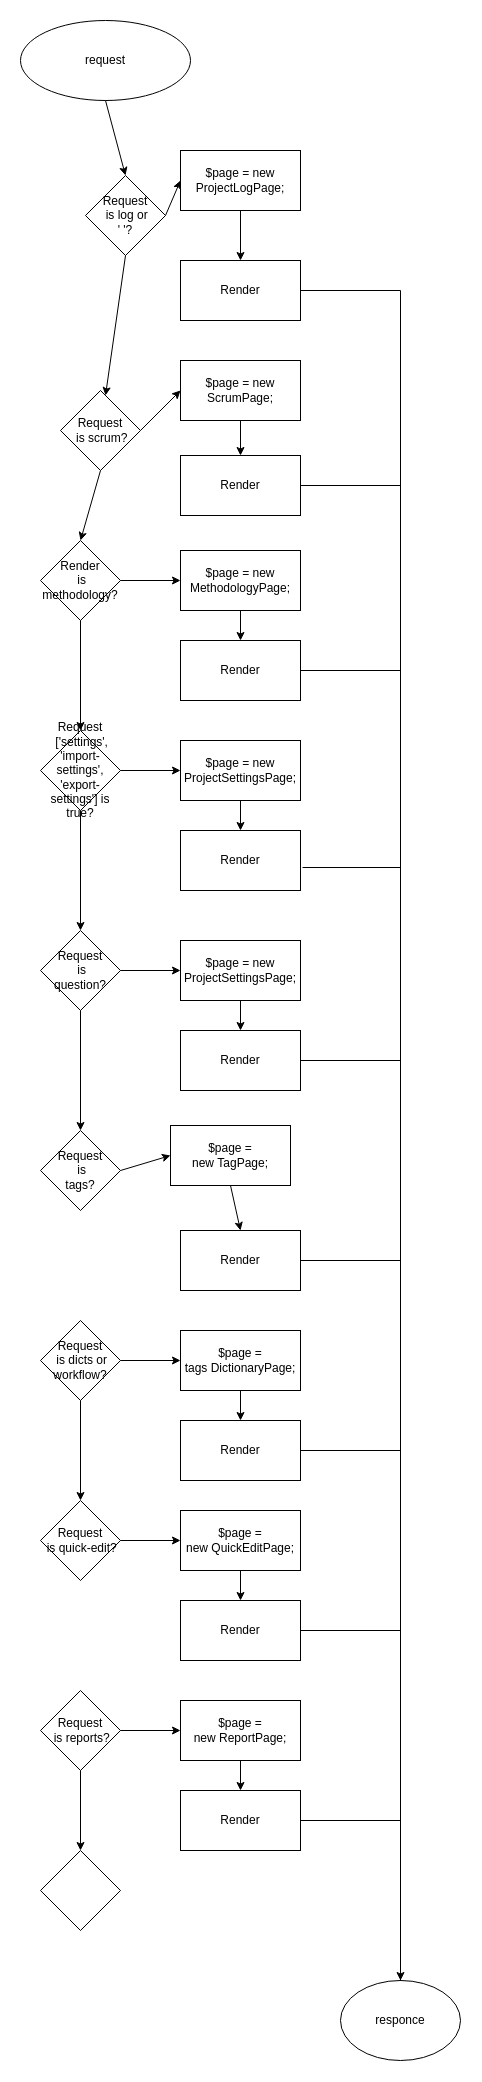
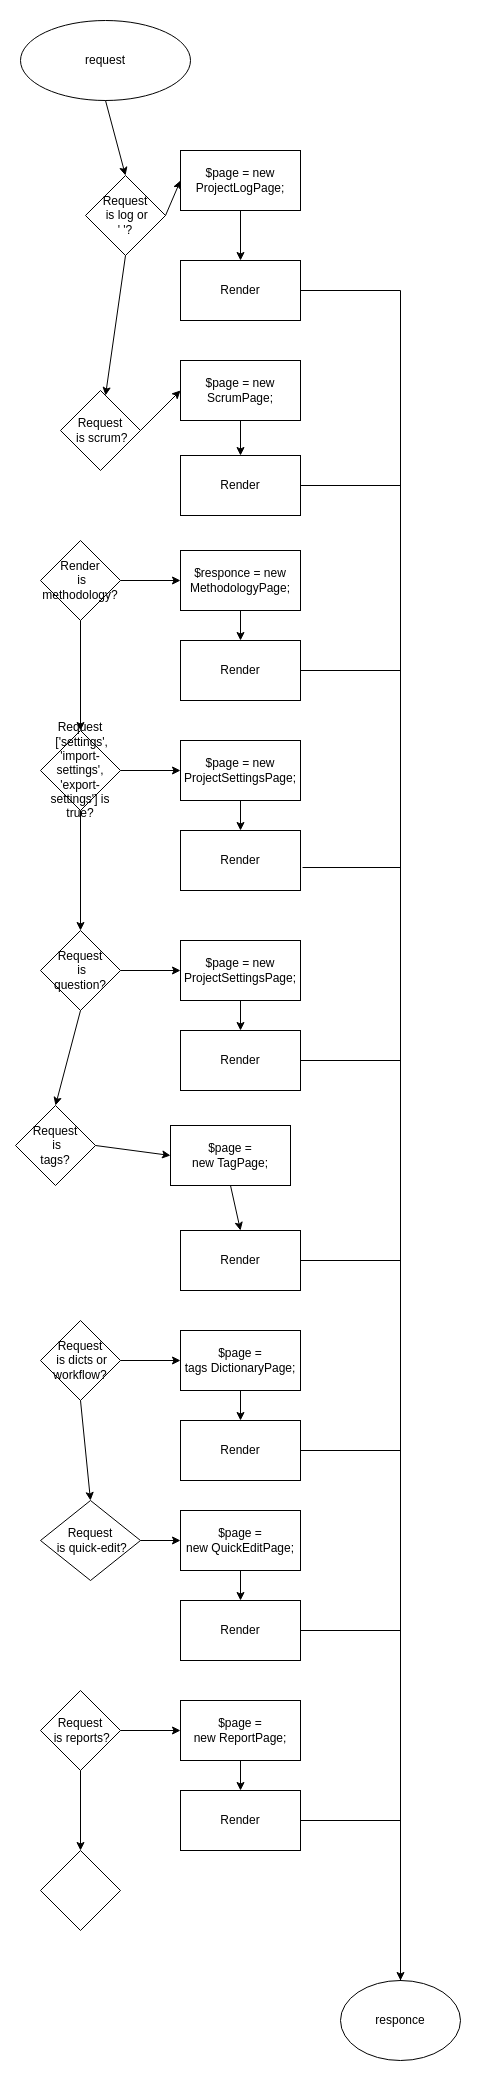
edge "Request is scrum?" -> "Render is methodology?": removed
node "$page = new MethodologyPage;": label "$page = new MethodologyPage;" -> "$responce = new MethodologyPage;"
node "Request is tags?": moved (81, 1171) -> (56, 1146)
node "Request is quick-edit?": size 80x80 -> 100x80
